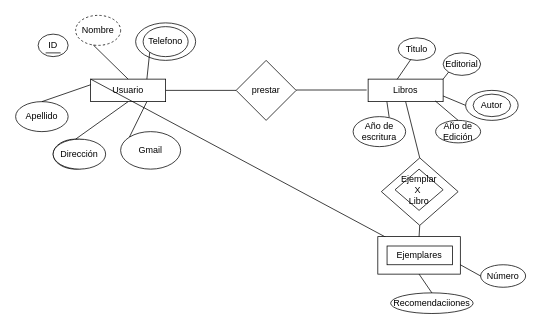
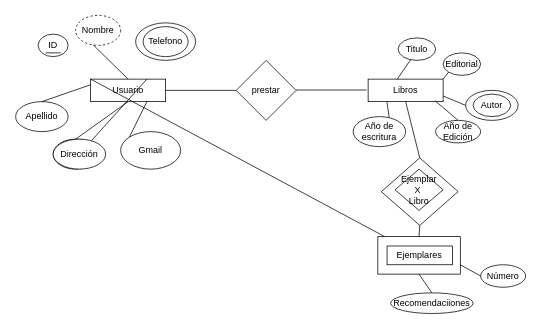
edge "Telefono" -- "Usuario": now "Dirección" -- "Usuario"
